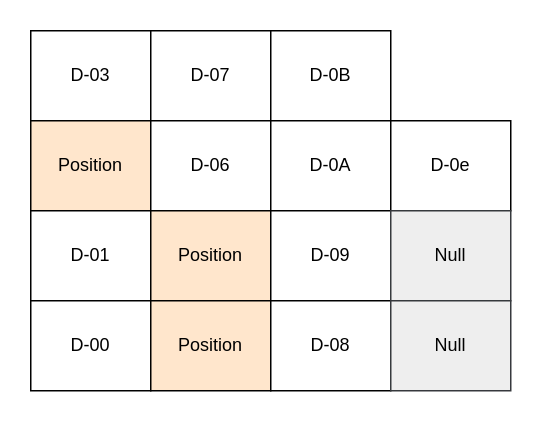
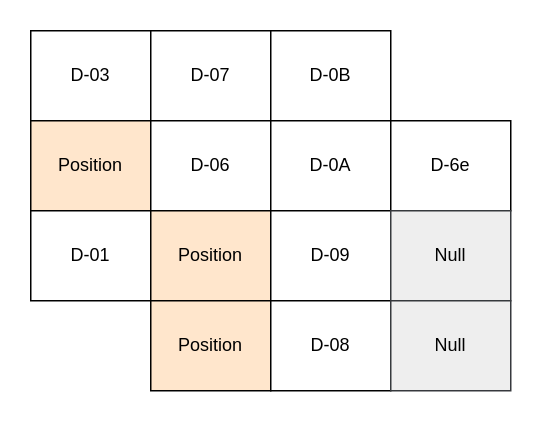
node "D-0e": label "D-0e" -> "D-6e"
node "D-00": removed
